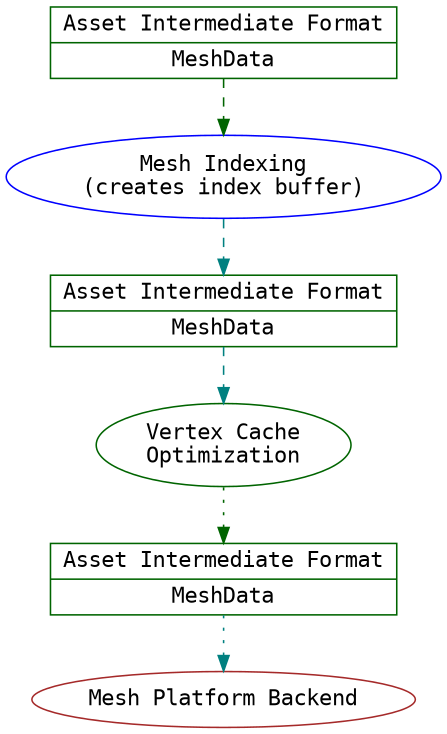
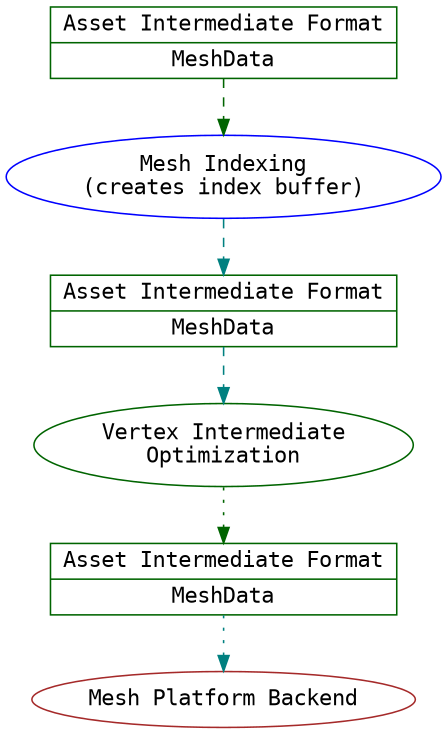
node "Vertex Cache Optimization": label "Vertex Cache Optimization" -> "Vertex Intermediate Optimization"
